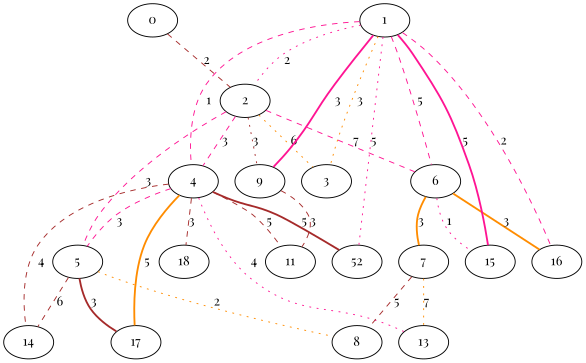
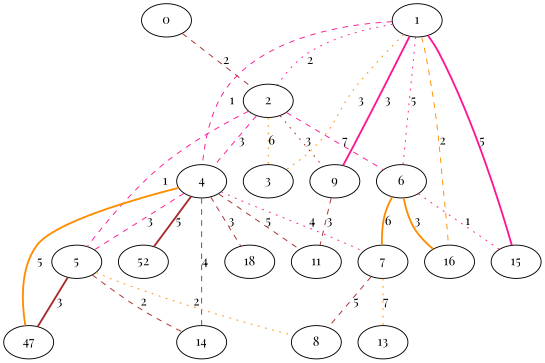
edge "1" -- "6": style dashed -> dotted
edge "1" -- "16": color deeppink -> darkorange
edge "1" -- "52": removed, label "5"
edge "2" -- "5": label "3" -> "1"
edge "6" -- "7": label "3" -> "6"
edge "4" -- "13": now "4" -- "7"
edge "5" -- "14": label "6" -> "2"
node "17": label "17" -> "47"
